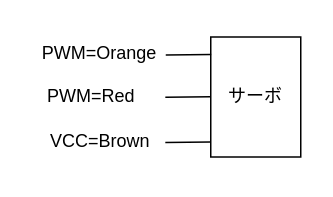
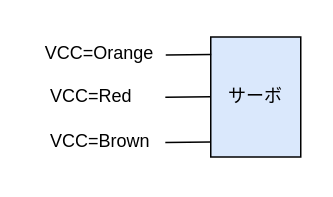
node "PWM=Orange": label "PWM=Orange" -> "VCC=Orange"
node "PWM=Red": label "PWM=Red" -> "VCC=Red"
node "サーボ": fillcolor #ffffff -> #dae8fc
